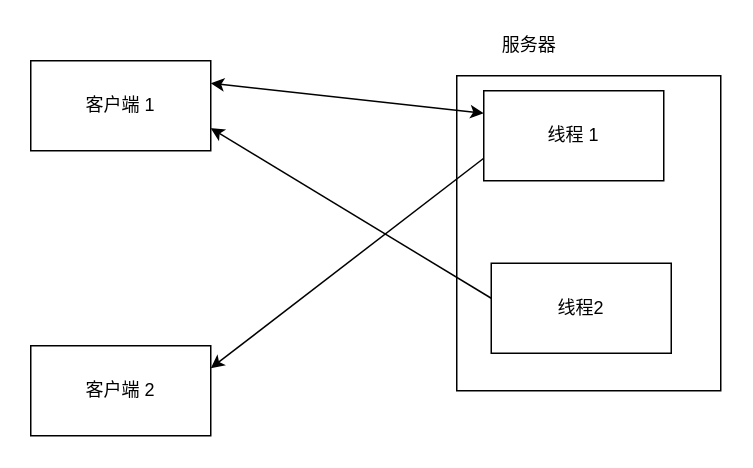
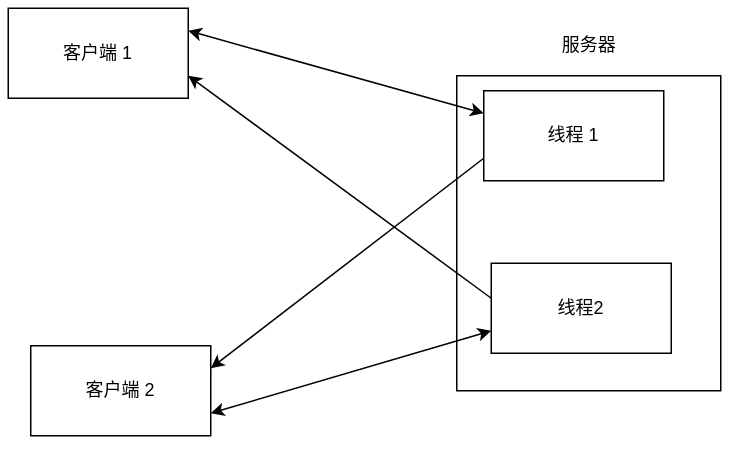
node "服务器": moved (529, 46) -> (589, 46)
node "客户端 1": moved (121, 106) -> (98, 53)
edge "线程2" -- "客户端 2": added
